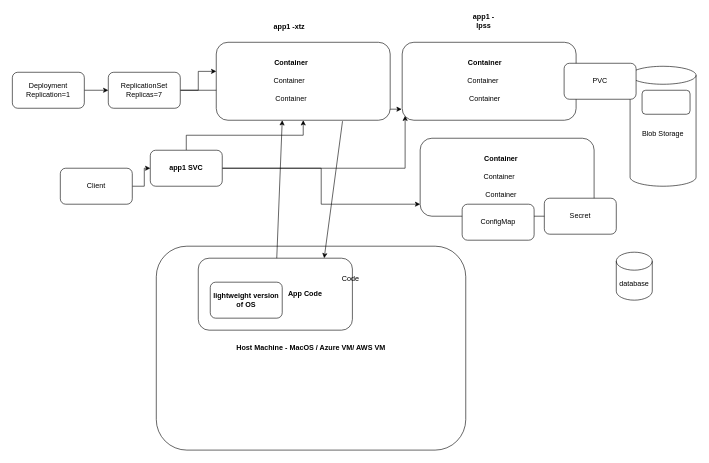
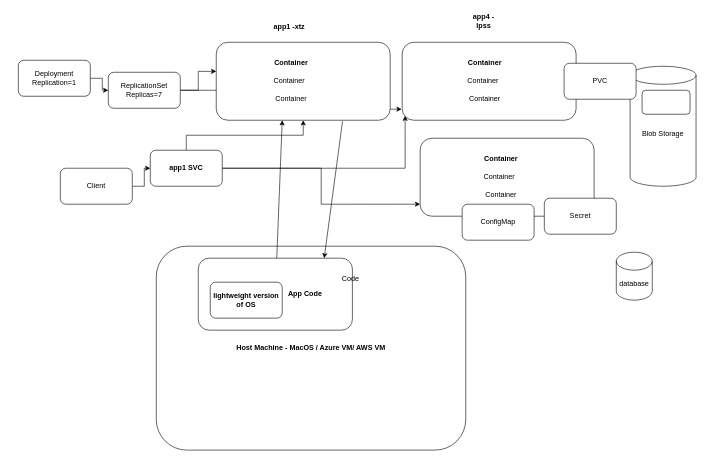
node "app1 - lpss": label "app1 - lpss" -> "app4 - lpss"
node "Deployment Replication=1": moved (48, 90) -> (54, 78)
